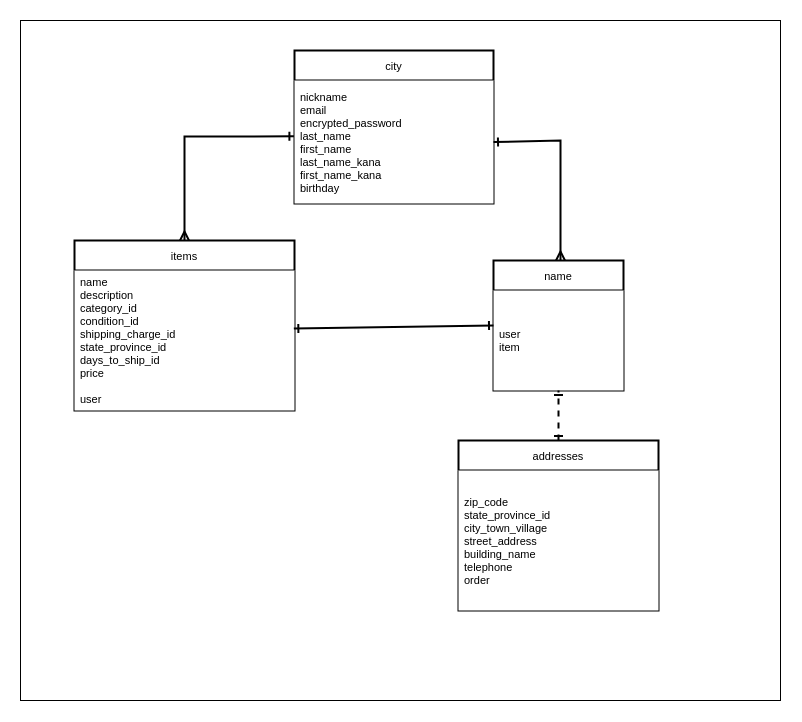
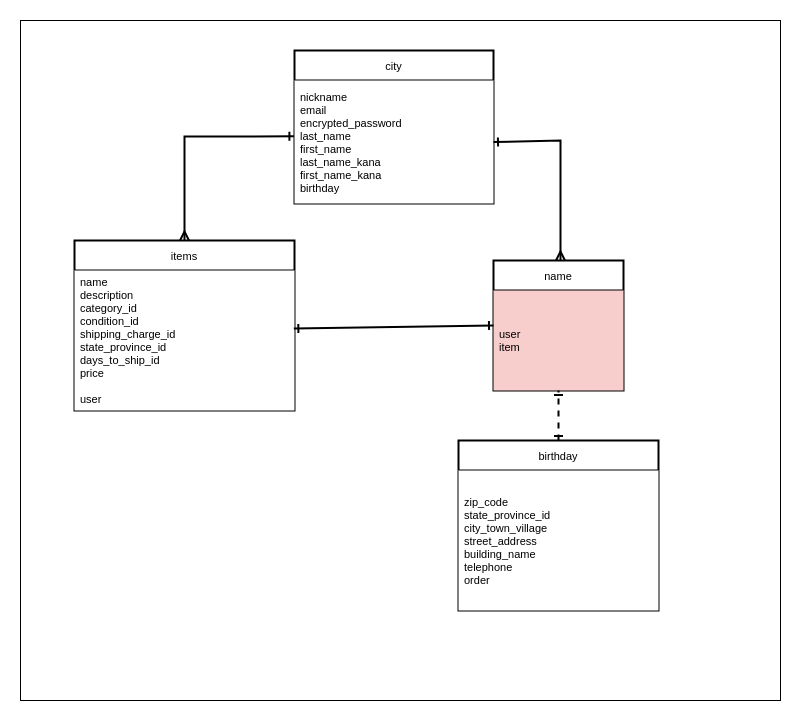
node "user item": fillcolor #ffffff -> #f8cecc
node "addresses": label "addresses" -> "birthday"
